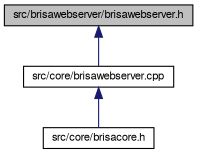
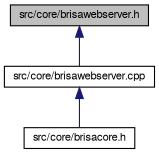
node "src/brisawebserver/brisawebserver.h": label "src/brisawebserver/brisawebserver.h" -> "src/core/brisawebserver.h"
